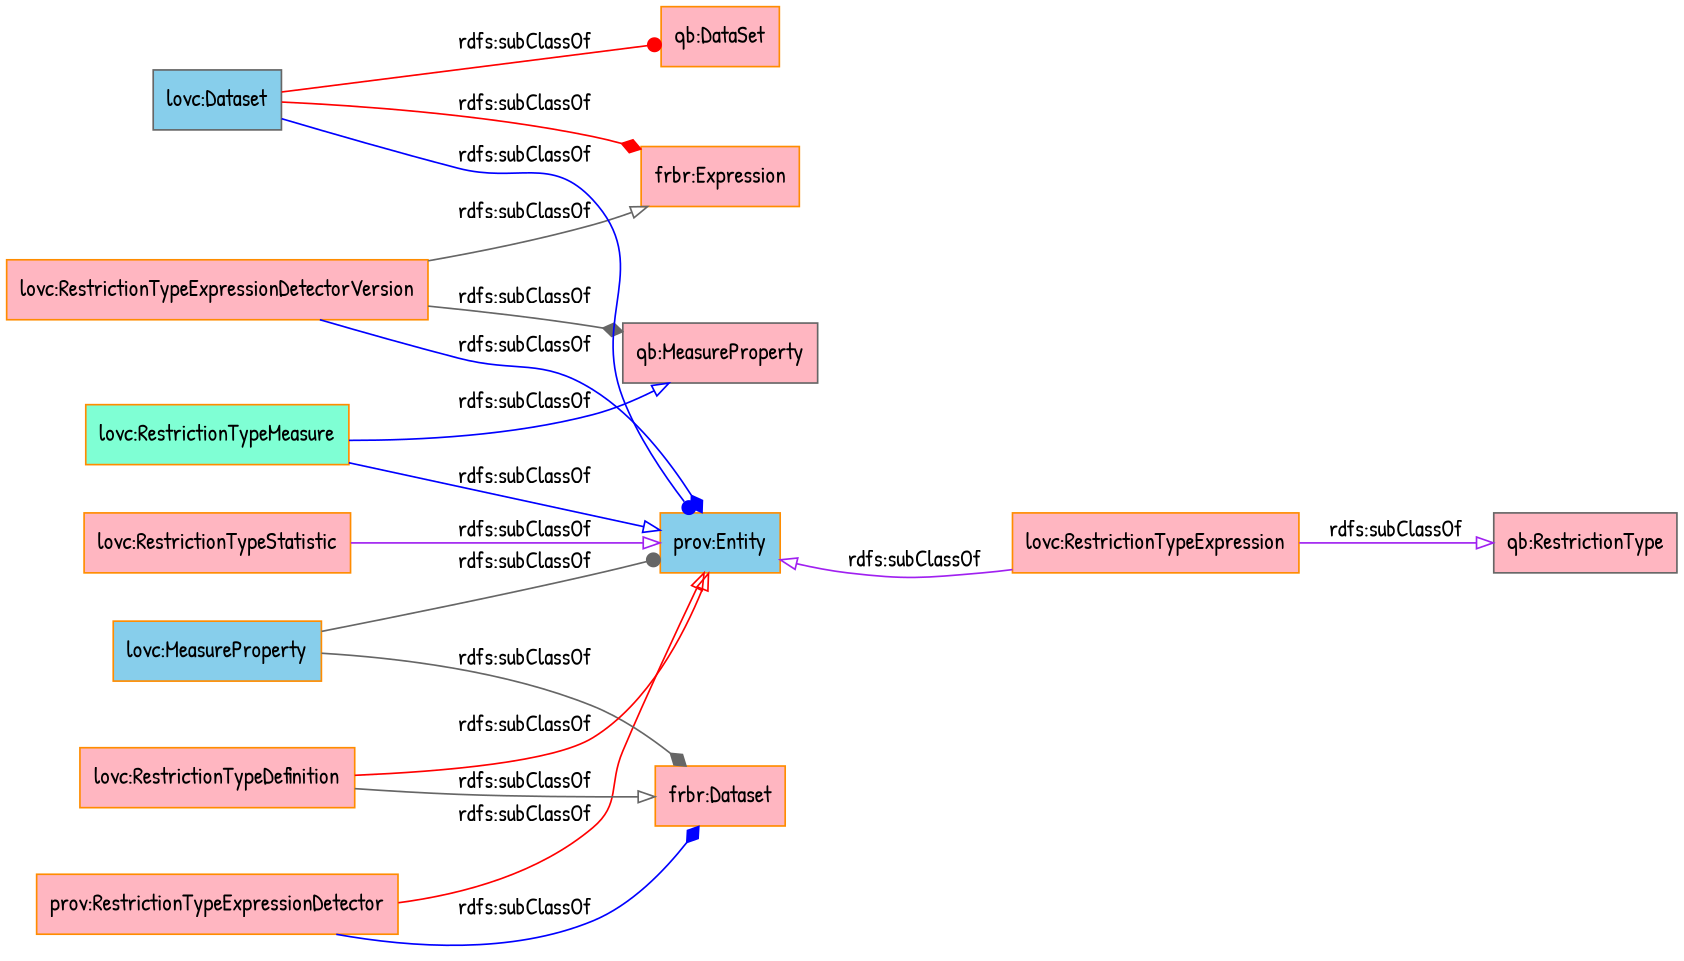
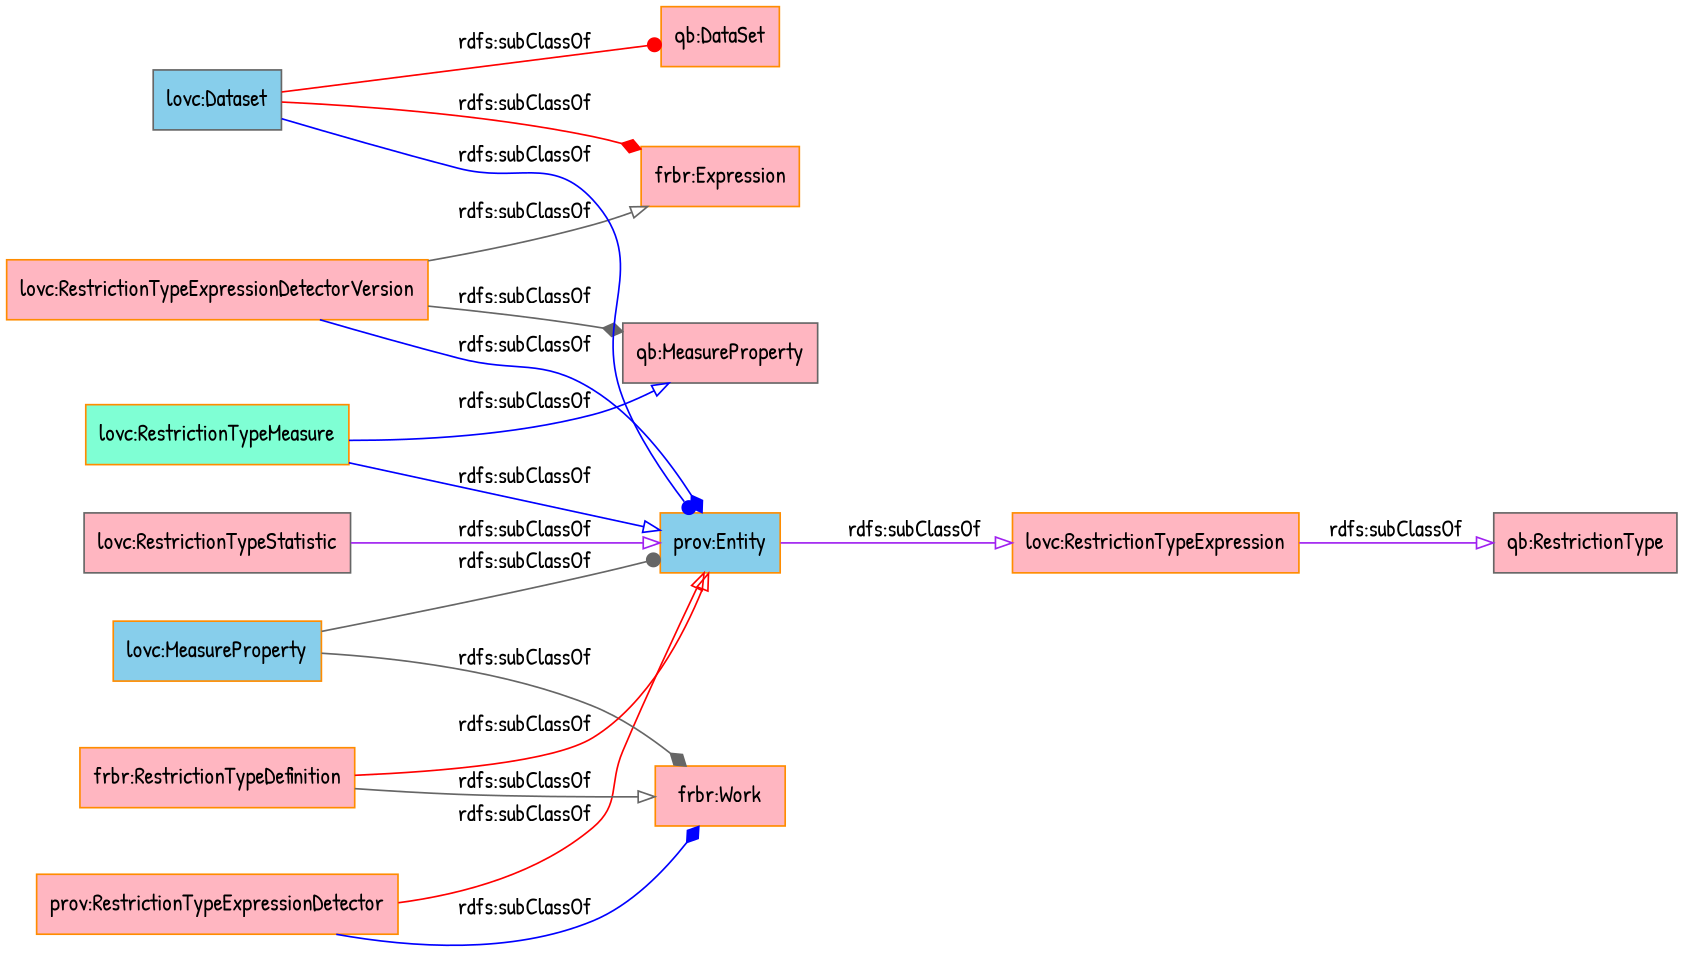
node "lovc:RestrictionTypeStatistic": color darkorange -> gray40
edge "lovc:RestrictionTypeExpression" -> "prov:Entity": reversed
node "lovc:RestrictionTypeDefinition": label "lovc:RestrictionTypeDefinition" -> "frbr:RestrictionTypeDefinition"
node "frbr:Dataset": label "frbr:Dataset" -> "frbr:Work"
